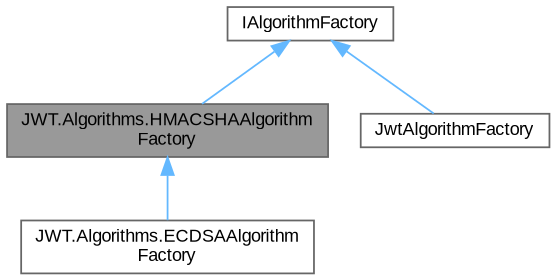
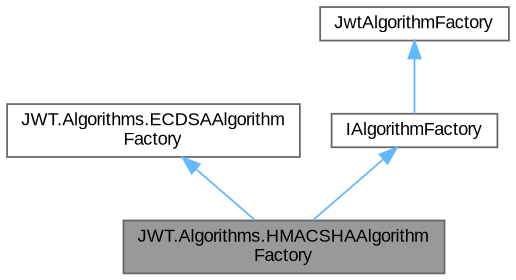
edge "JwtAlgorithmFactory" -> "IAlgorithmFactory": reversed
edge "JWT.Algorithms.ECDSAAlgorithm Factory" -> "JWT.Algorithms.HMACSHAAlgorithm Factory": reversed
